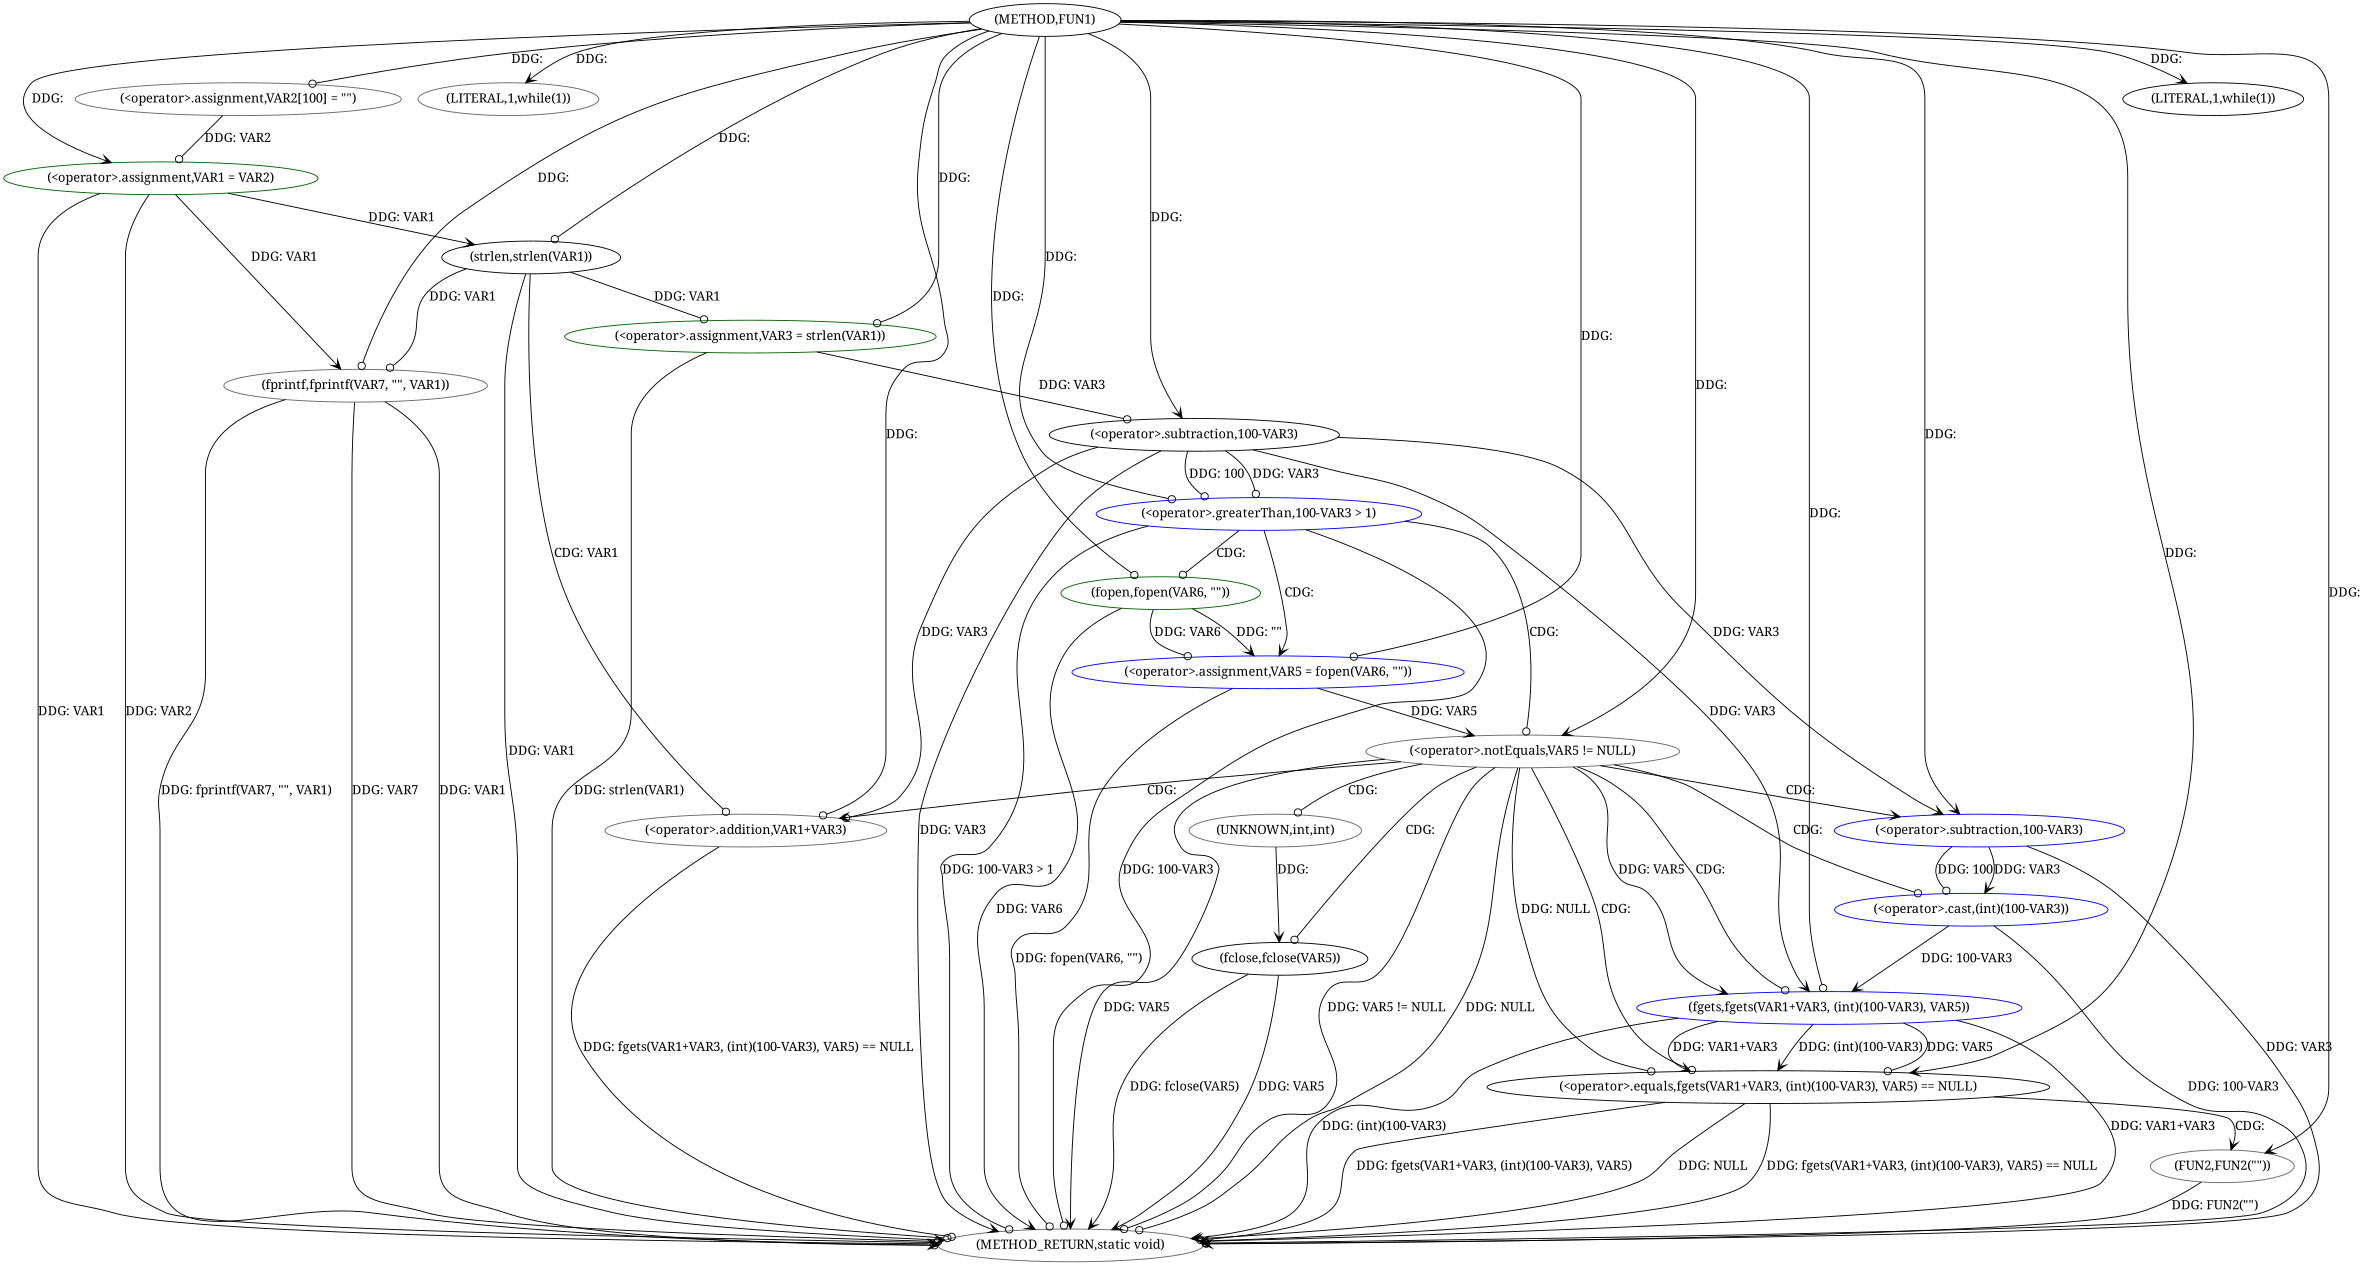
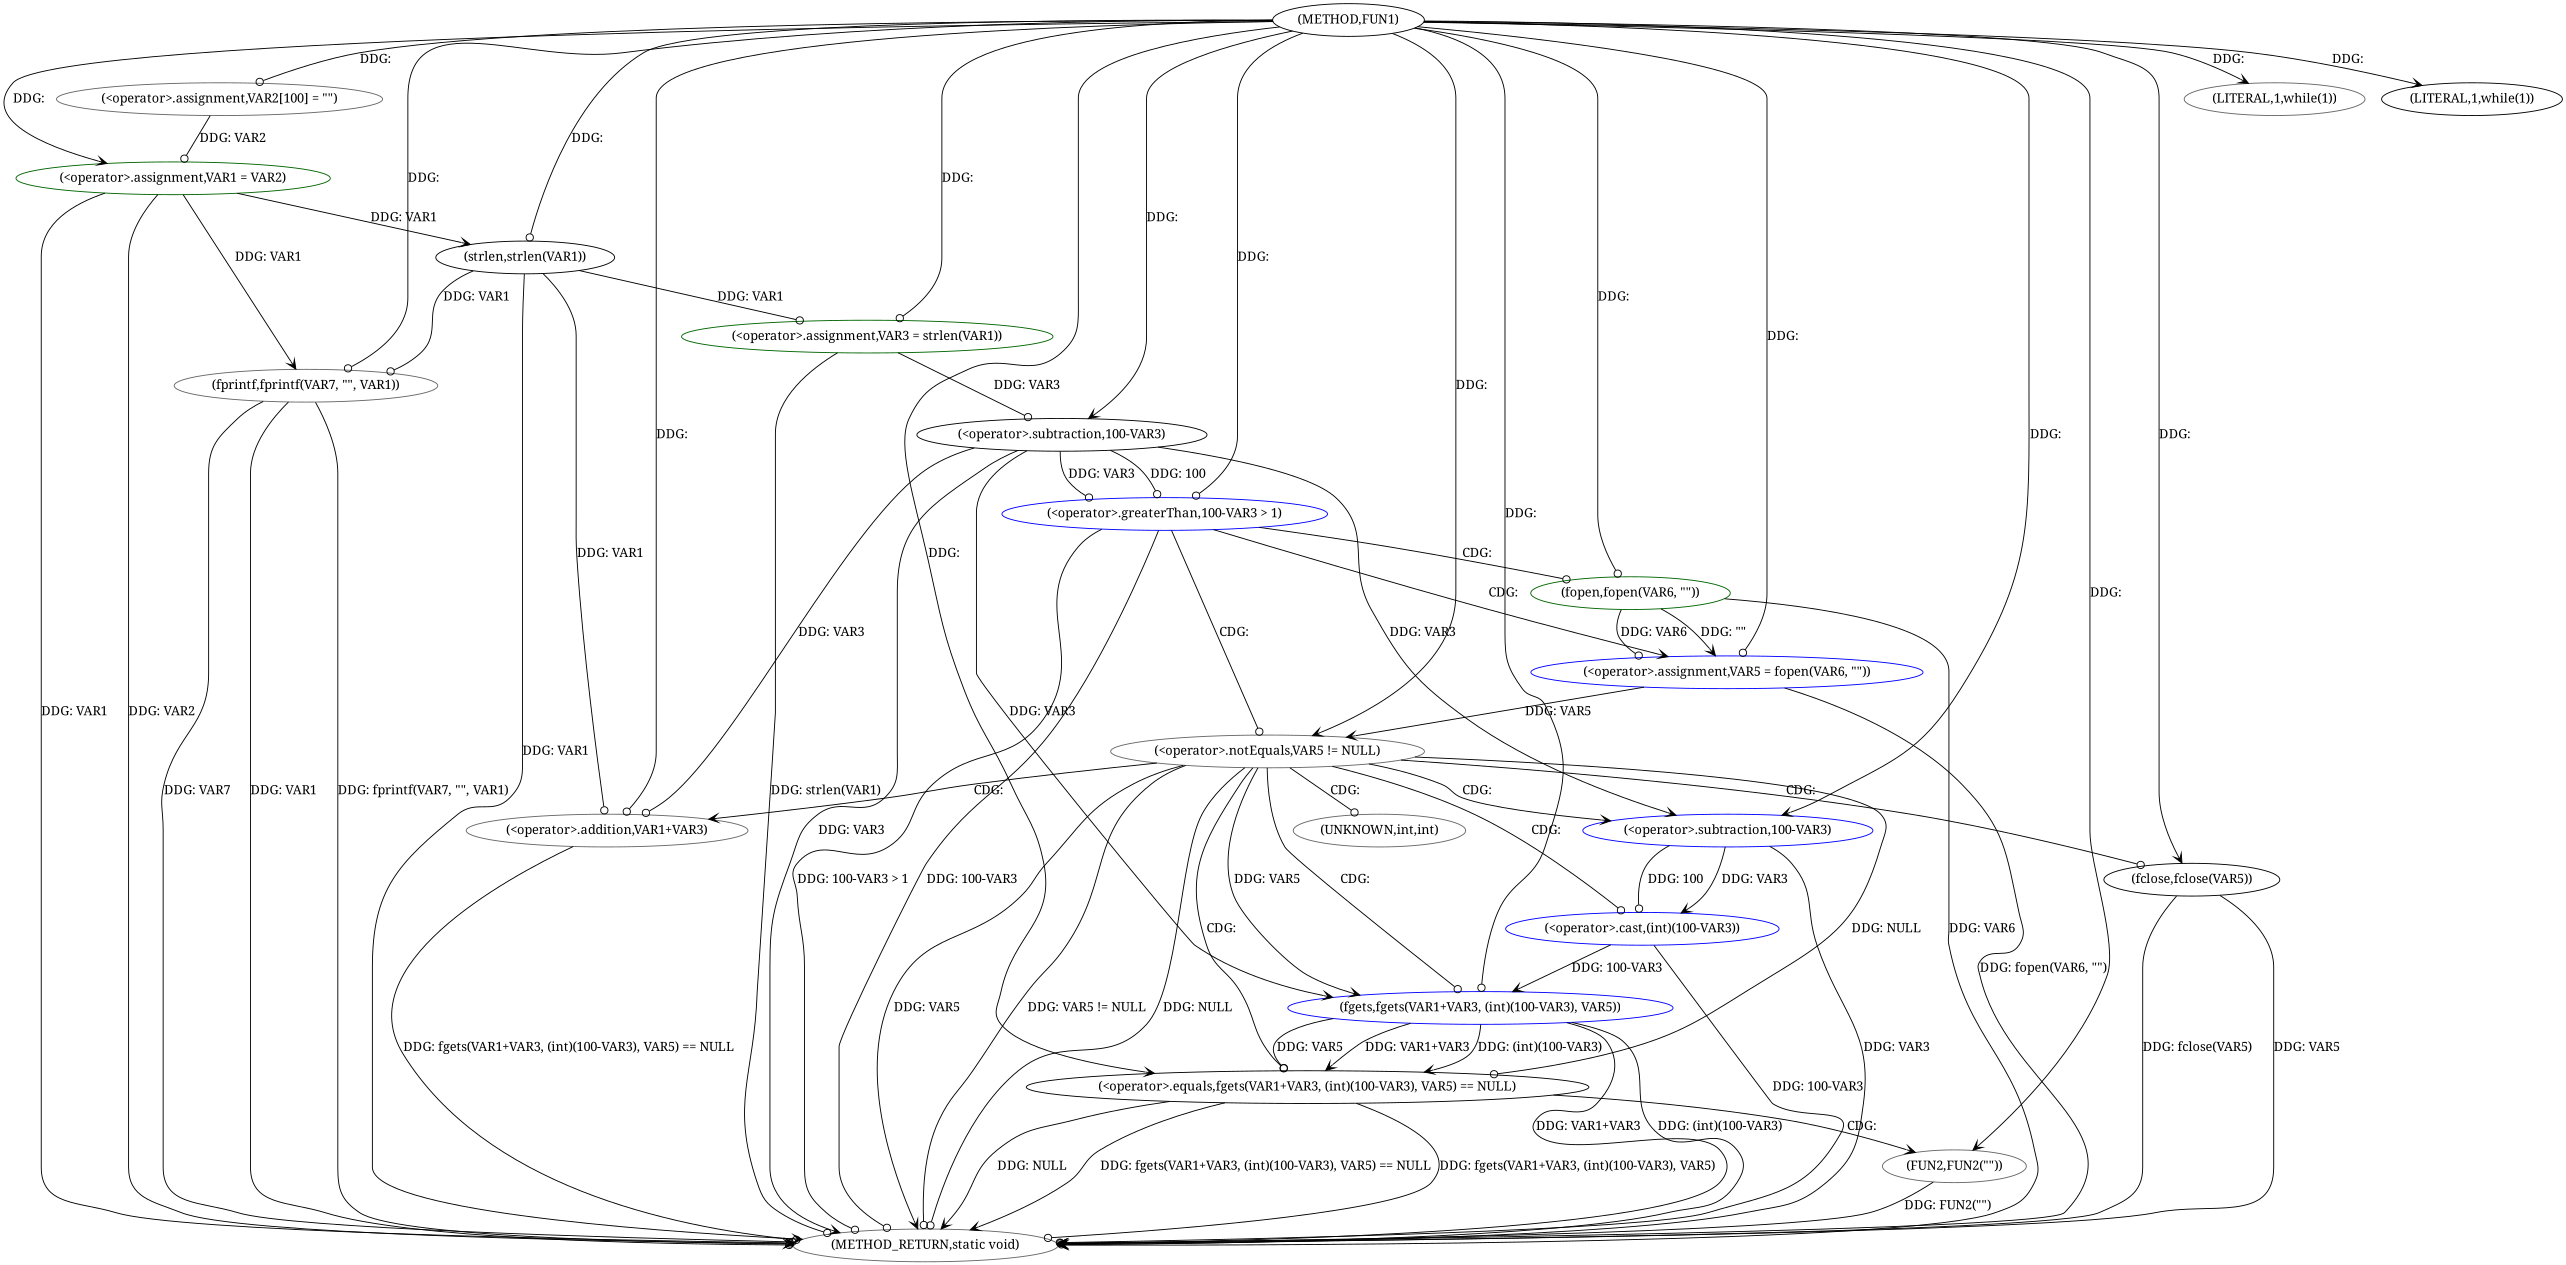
edge "(strlen,strlen(VAR1))" -> "(<operator>.addition,VAR1+VAR3)": label "CDG: VAR1" -> "DDG: VAR1"
edge "(UNKNOWN,int,int)" -> "(fclose,fclose(VAR5))": now "(METHOD,FUN1)" -> "(fclose,fclose(VAR5))"
